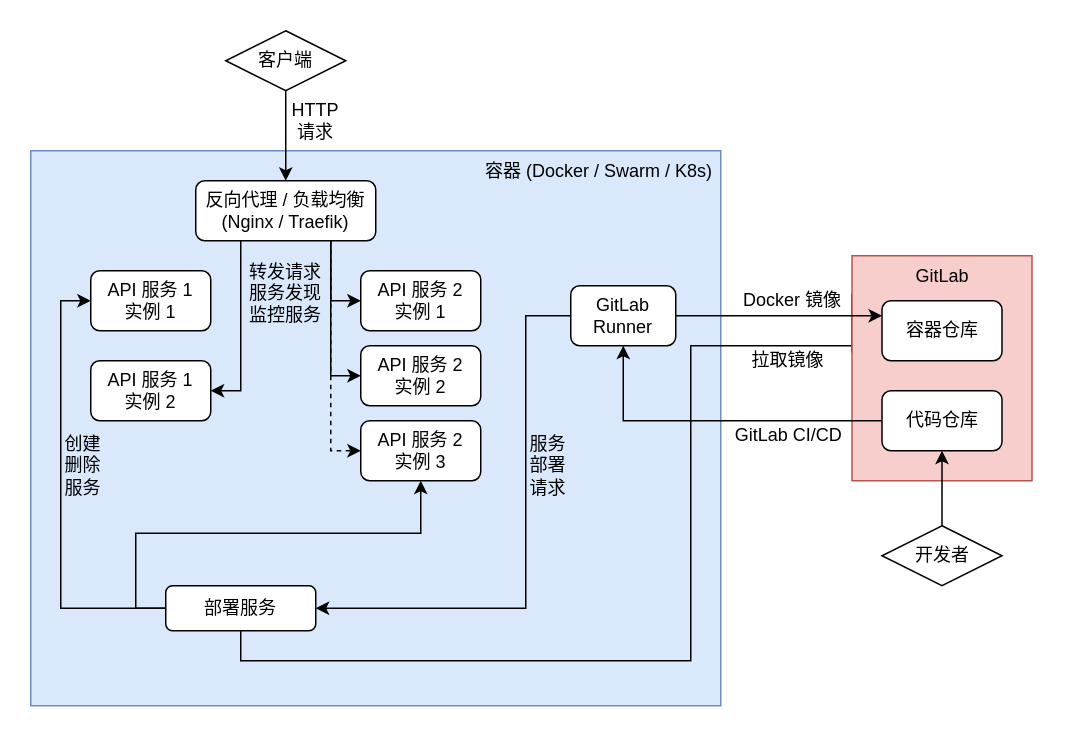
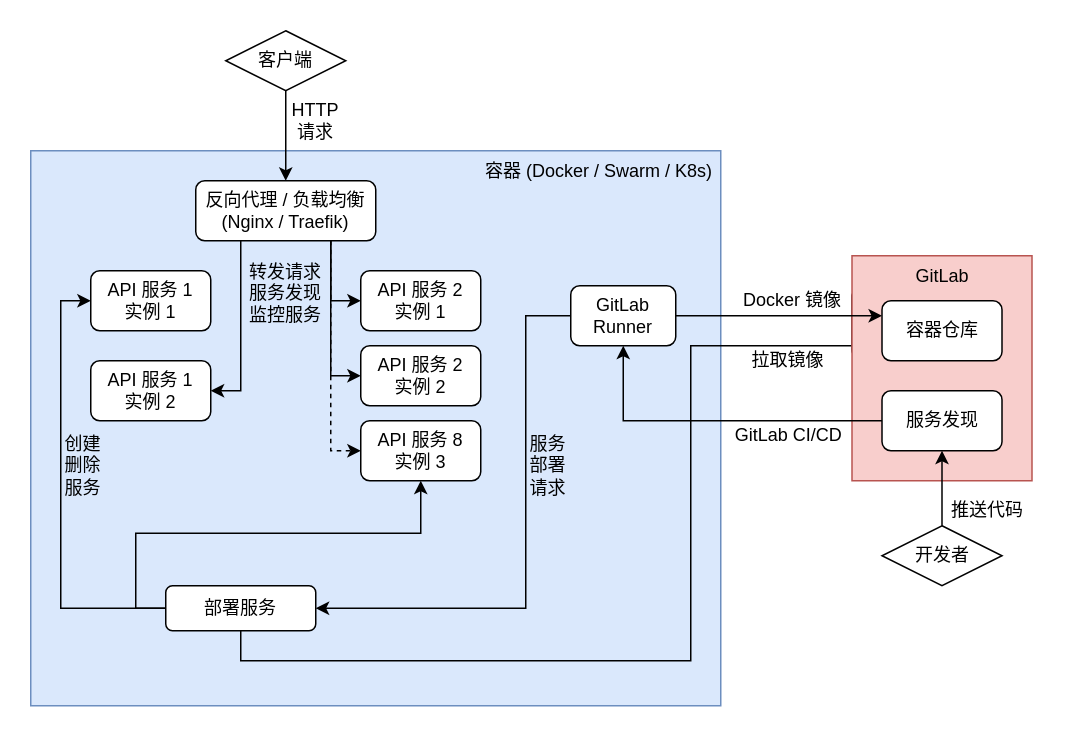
node "代码仓库": label "代码仓库" -> "服务发现"
node "API 服务 2 实例 3": label "API 服务 2 实例 3" -> "API 服务 8 实例 3"
node "推送代码": added
